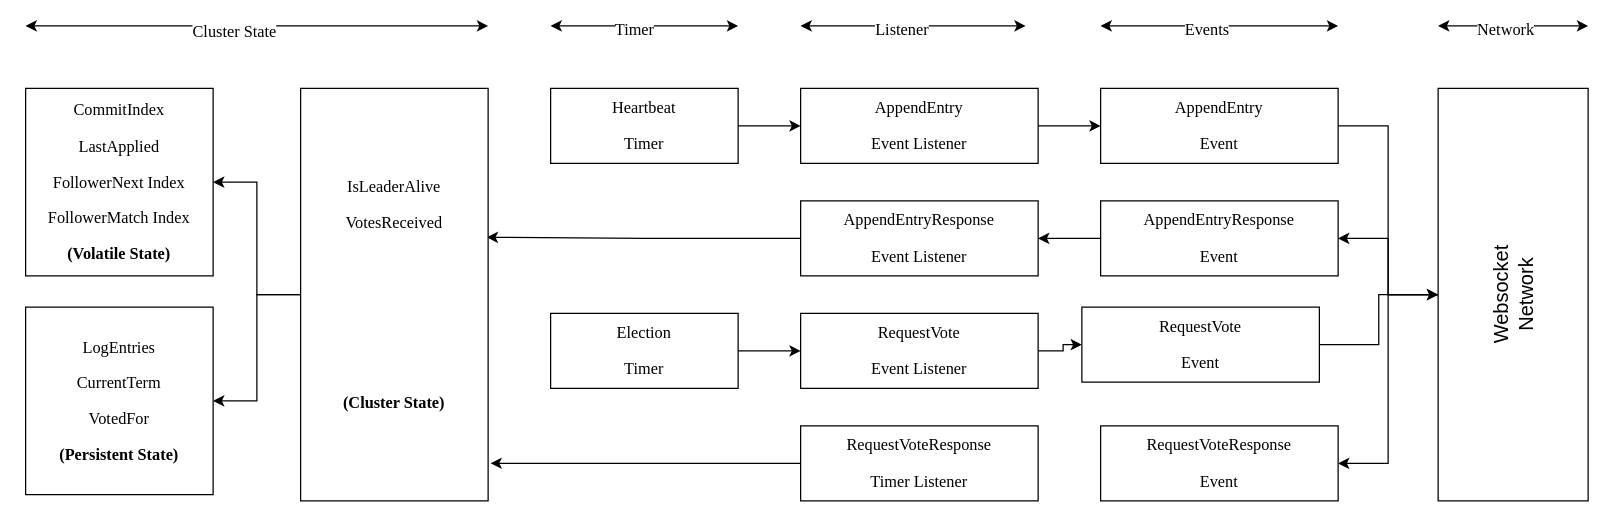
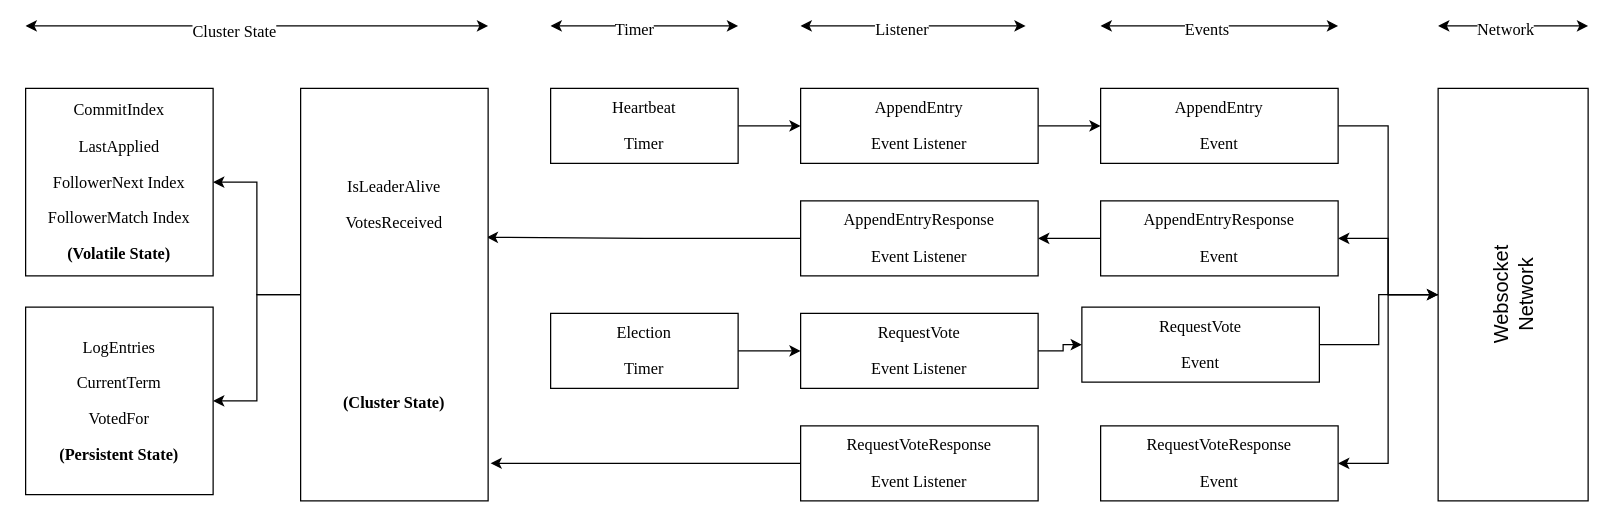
node "RequestVoteResponseTimer Listener": label "RequestVoteResponseTimer Listener" -> "RequestVoteResponseEvent Listener"
